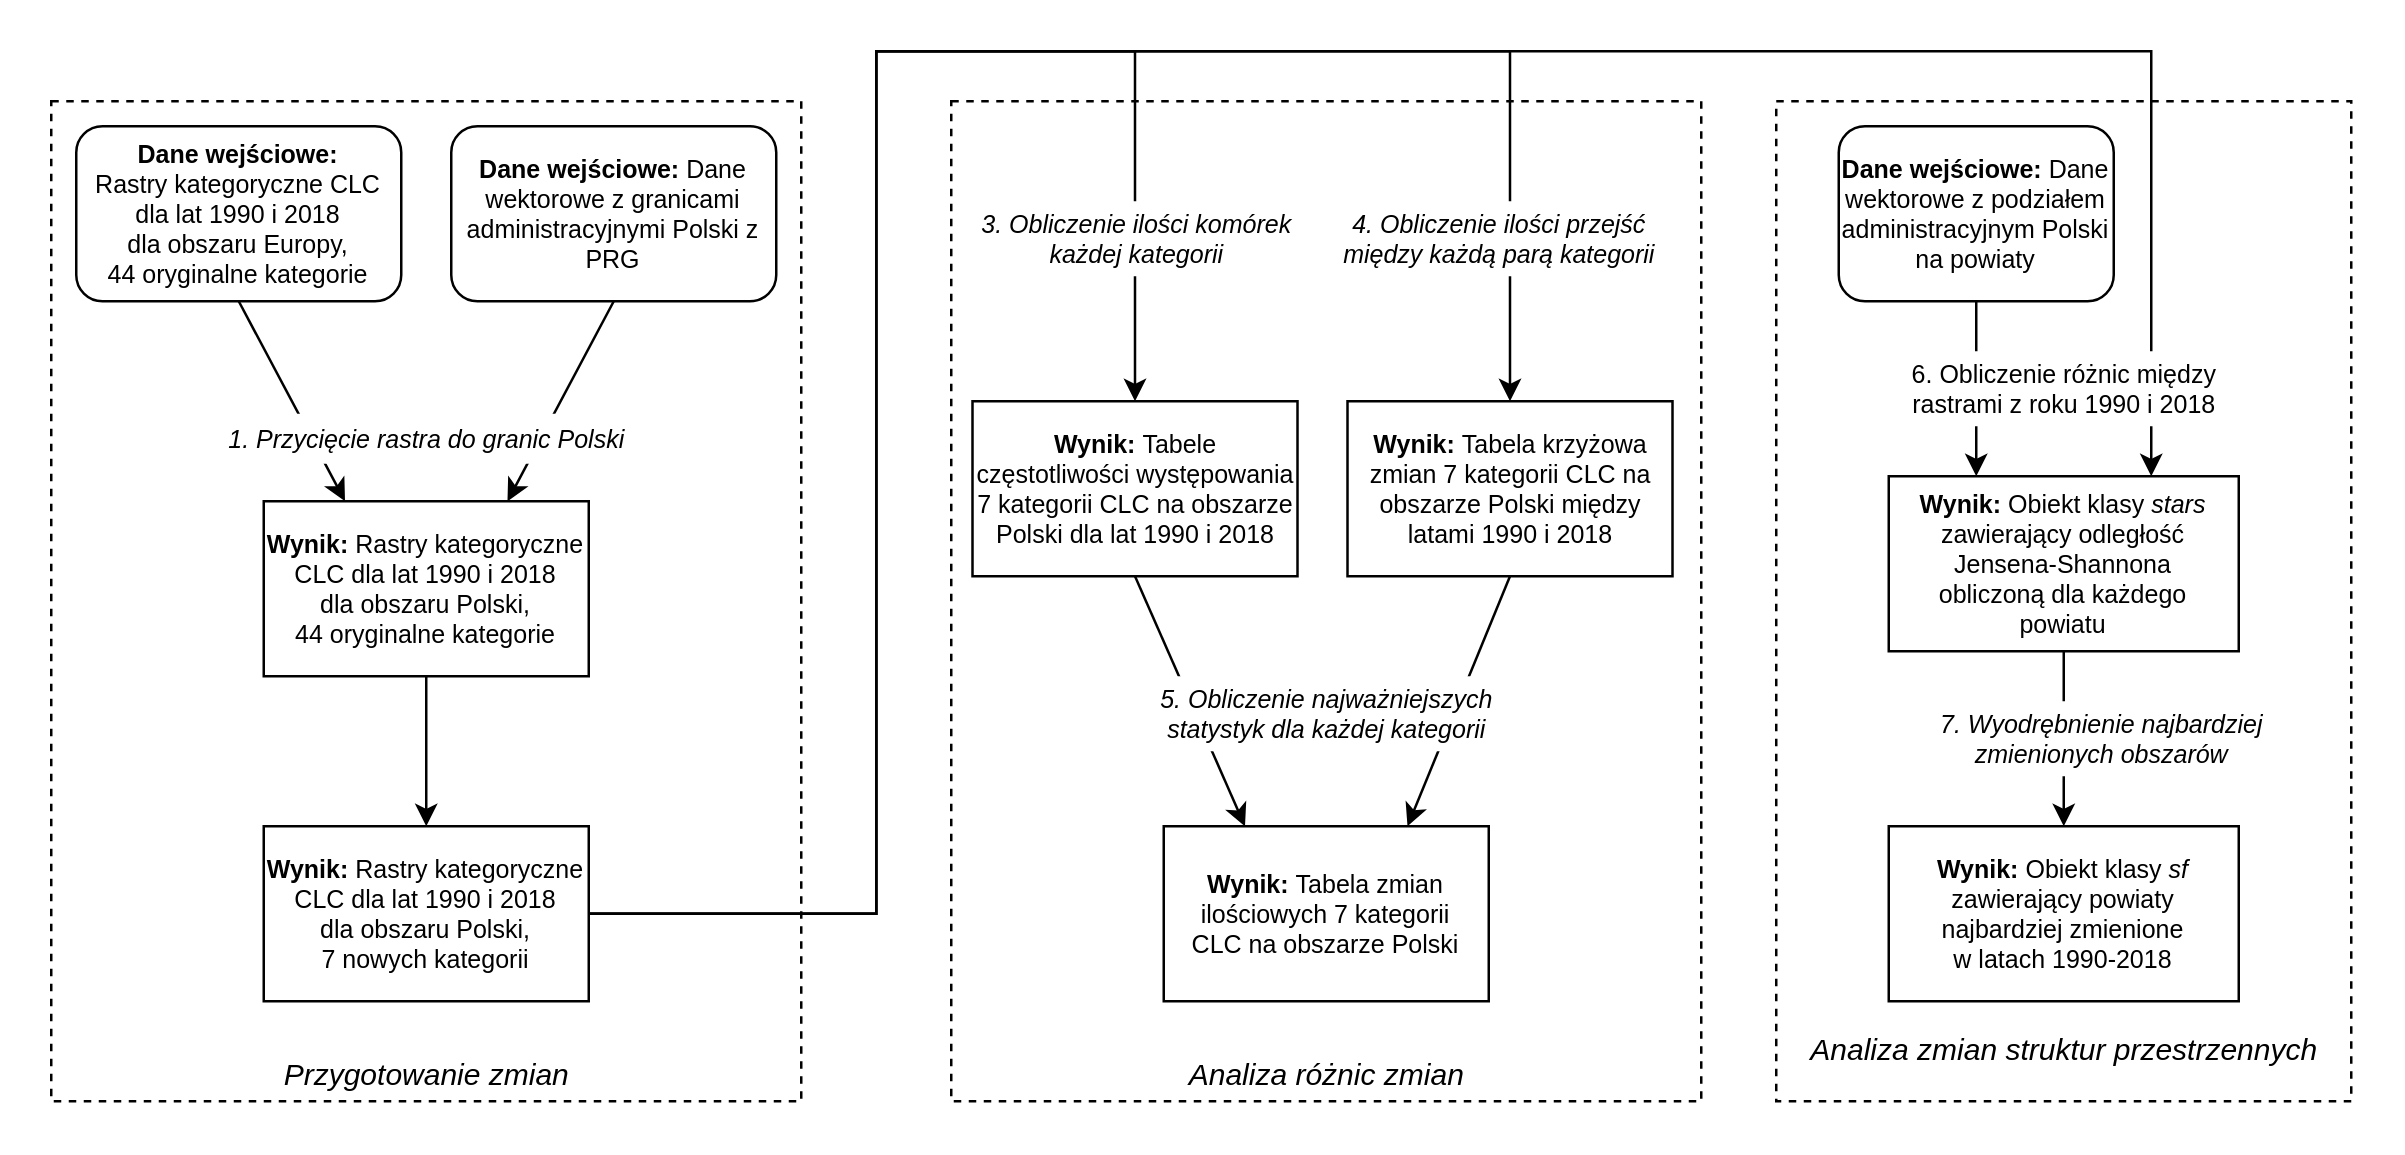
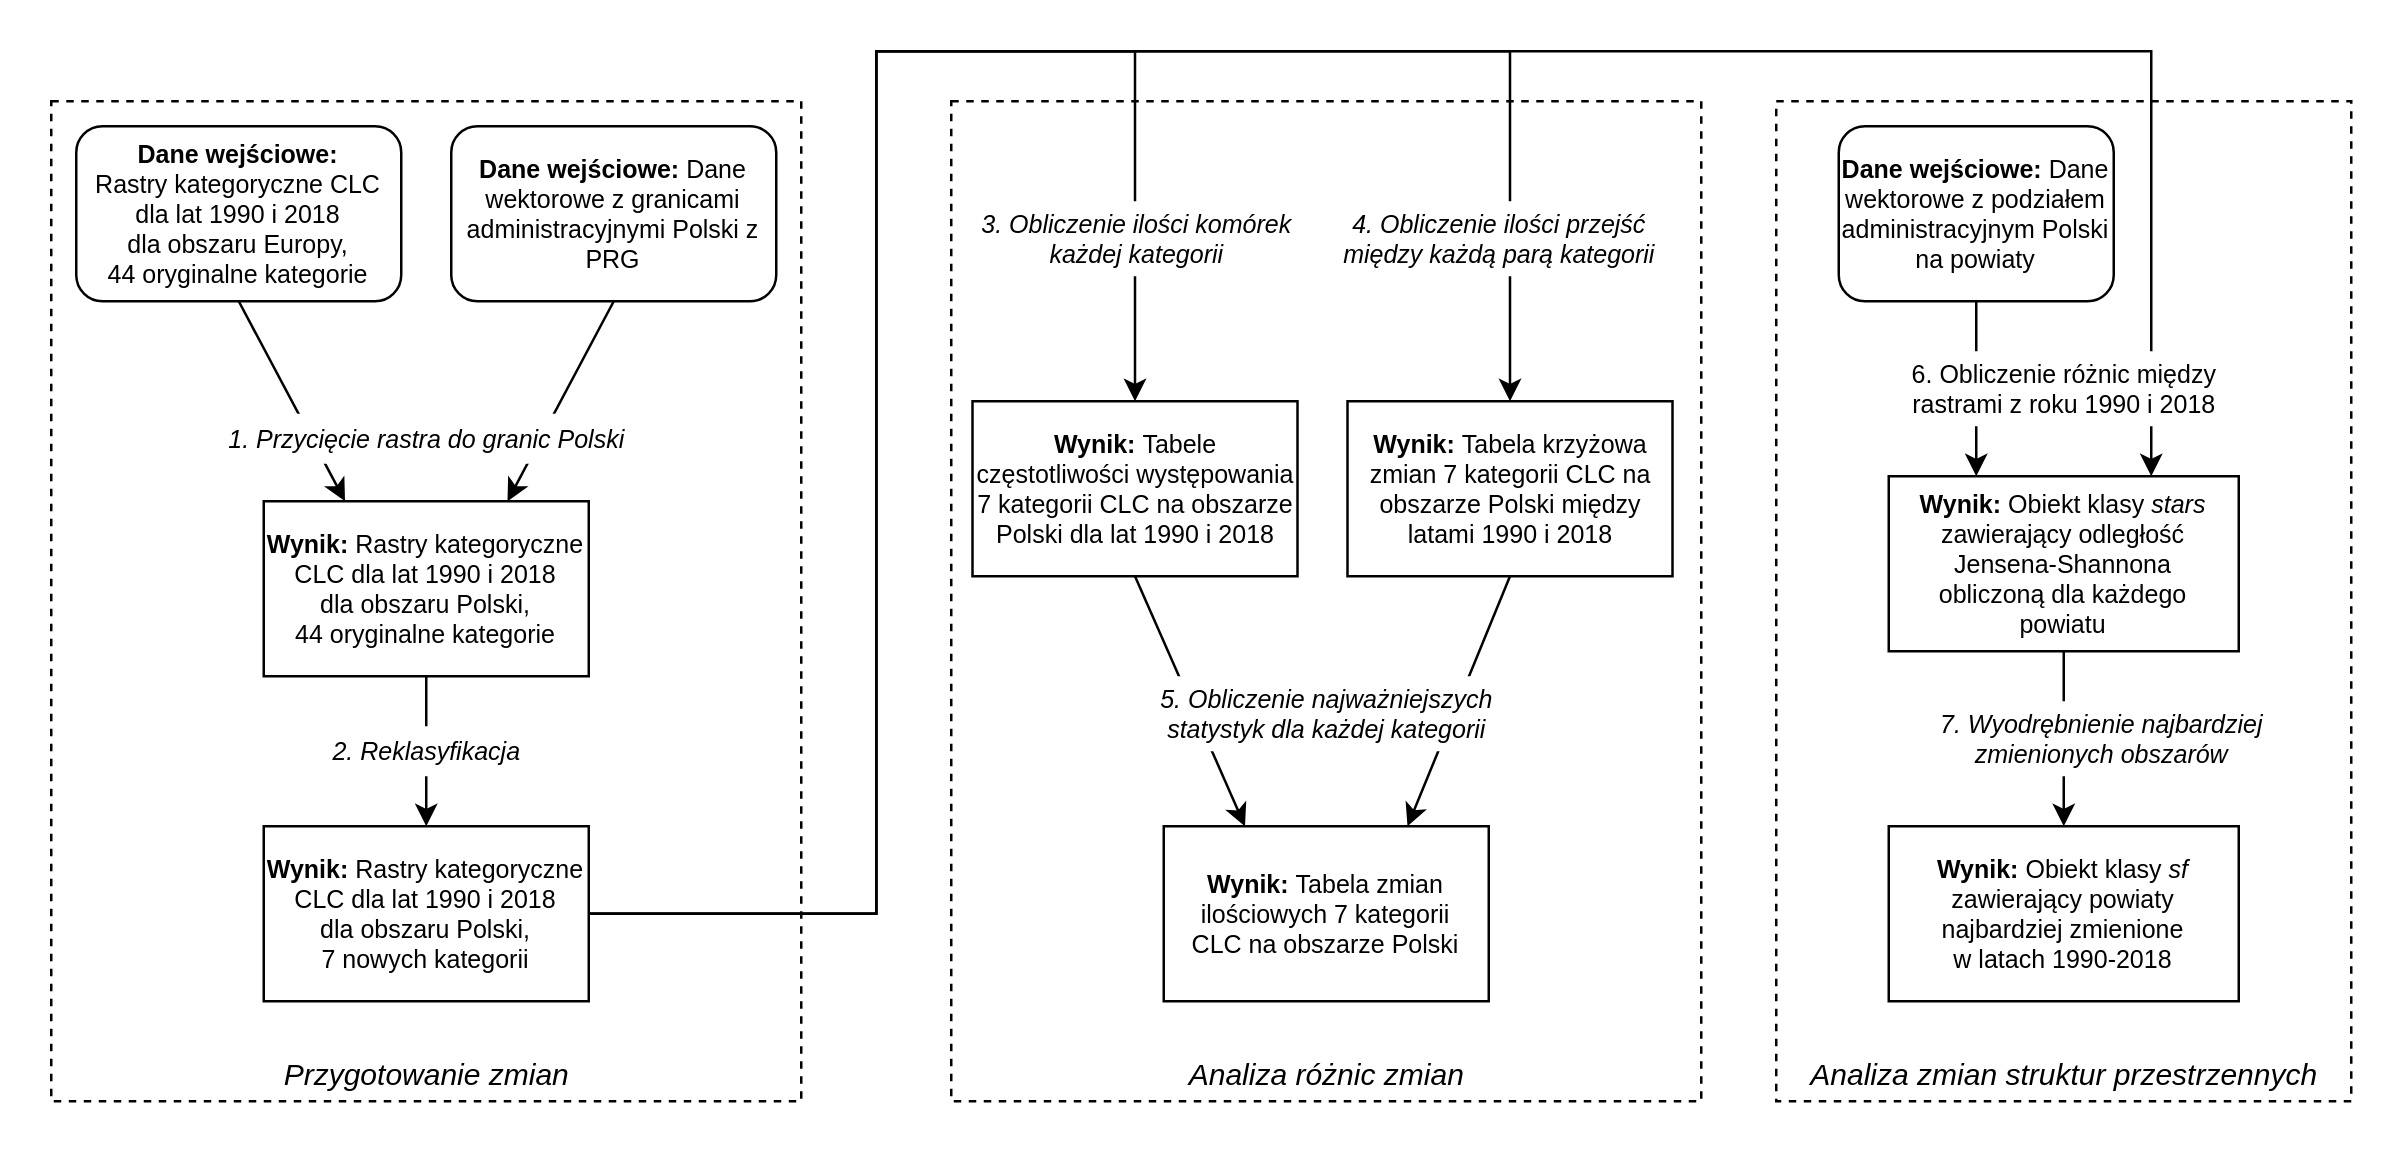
node "2. Reklasyfikacja": added
node "Analiza zmian struktur przestrzennych": moved (2064, 1051) -> (2064, 1076)
